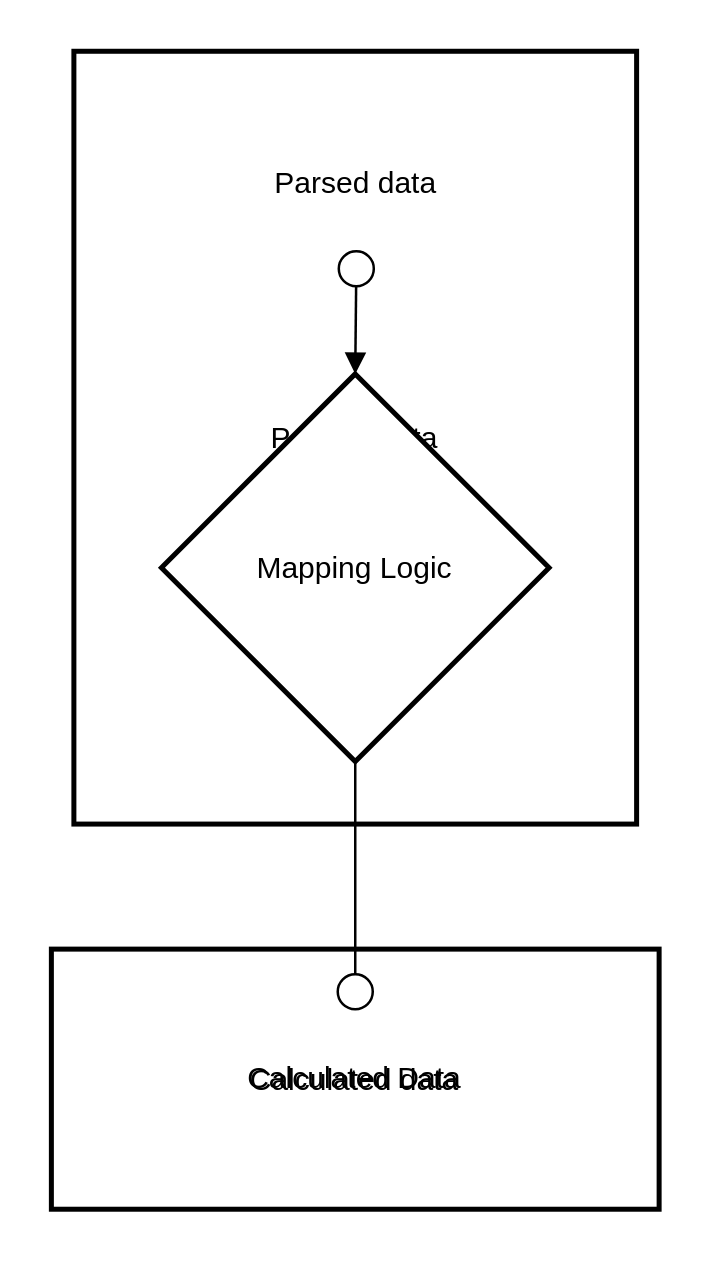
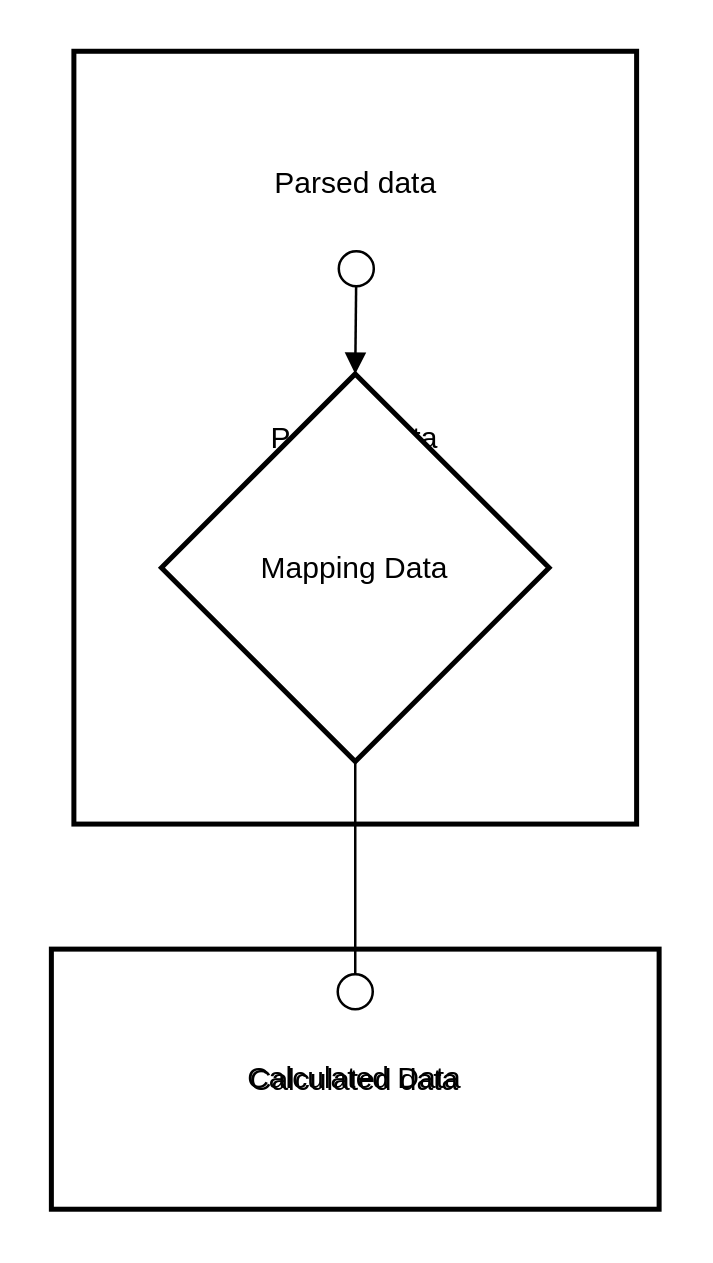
node "Mapping Logic": label "Mapping Logic" -> "Mapping Data"
